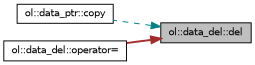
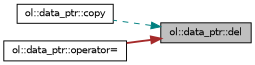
node "ol::data_del::del": label "ol::data_del::del" -> "ol::data_ptr::del"
node "ol::data_del::operator=": label "ol::data_del::operator=" -> "ol::data_ptr::operator="
